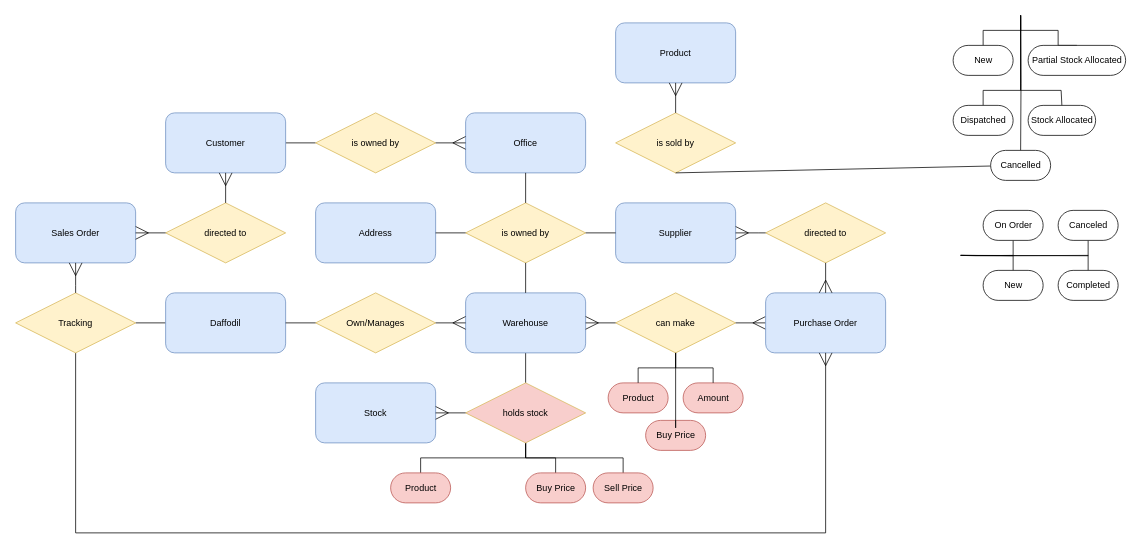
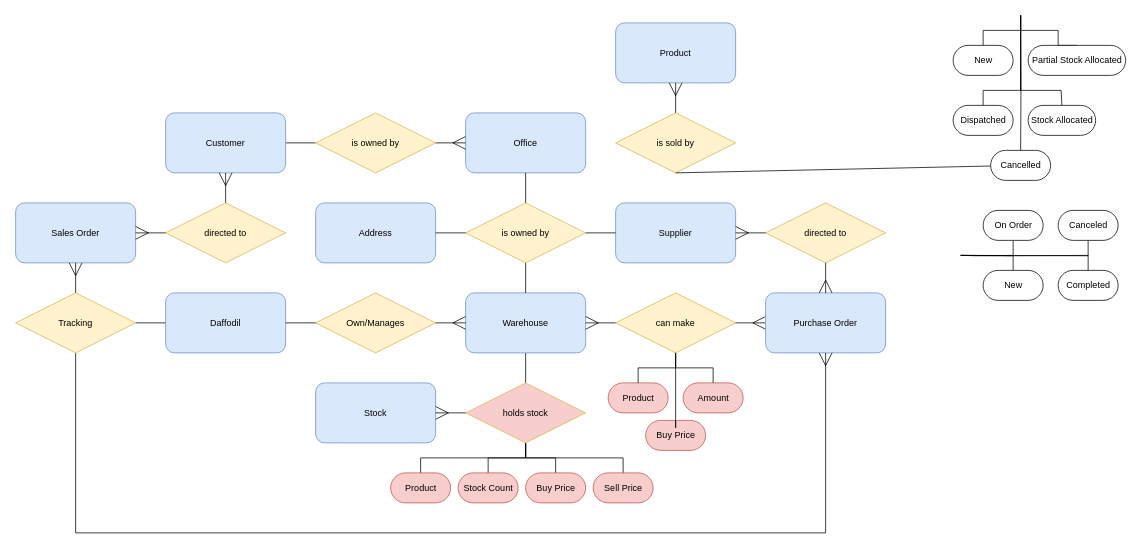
edge "holds stock" -- "Stock Count": added
node "Stock Count": added
